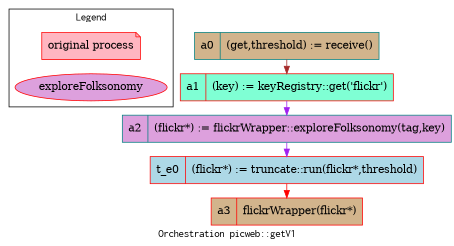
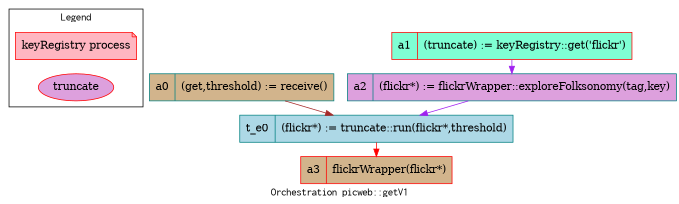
node "original process": label "original process" -> "keyRegistry process"
edge "a0" -> "a1": now "a0" -> "t_e0"
node "exploreFolksonomy": label "exploreFolksonomy" -> "truncate"
node "a1": text "(key) := keyRegistry::get('flickr')" -> "(truncate) := keyRegistry::get('flickr')"
node "t_e0": color red -> teal
